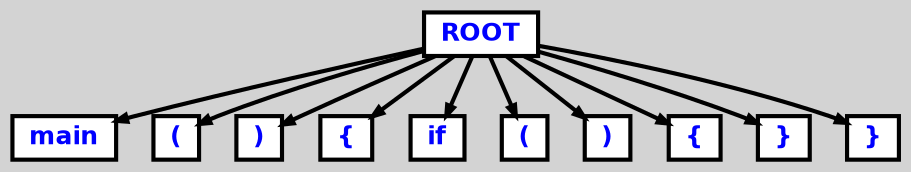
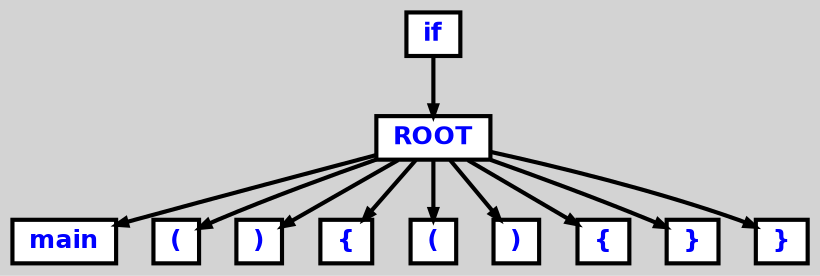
edge "ROOT" -> "if": reversed
